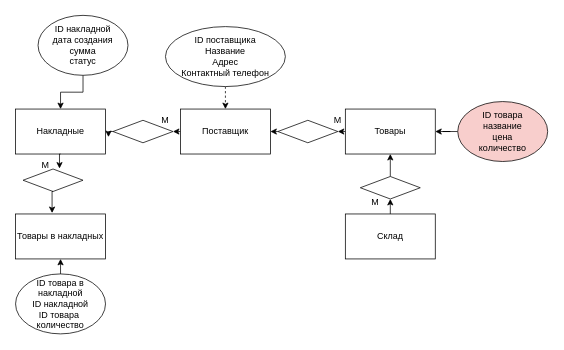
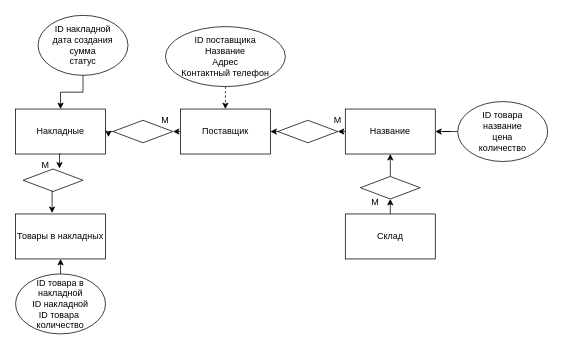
node "Товары": label "Товары" -> "Название"
node "ID товара название цена количество": fillcolor #f8cecc -> #ffffff
